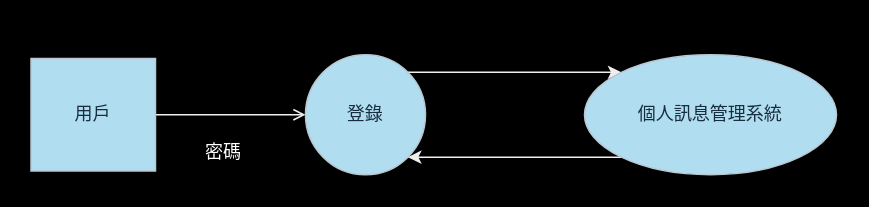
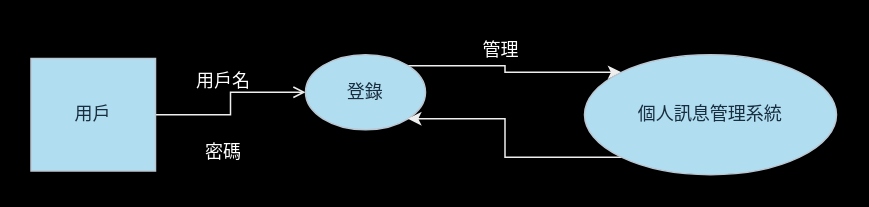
node "管理": added
node "用戶名": added
node "登錄": size 120x120 -> 120x75
